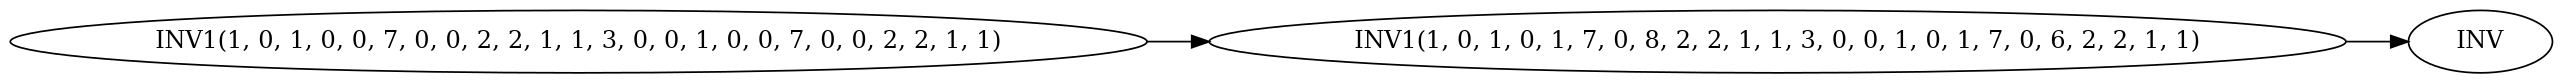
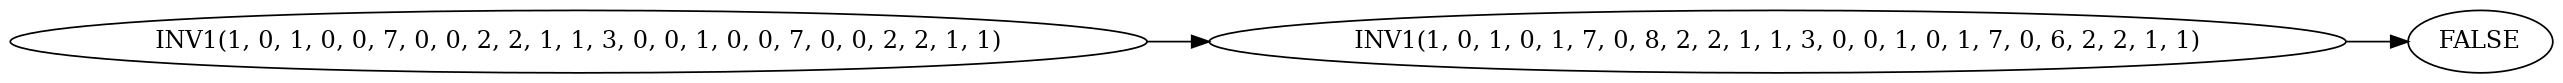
node "INV": label "INV" -> "FALSE"
